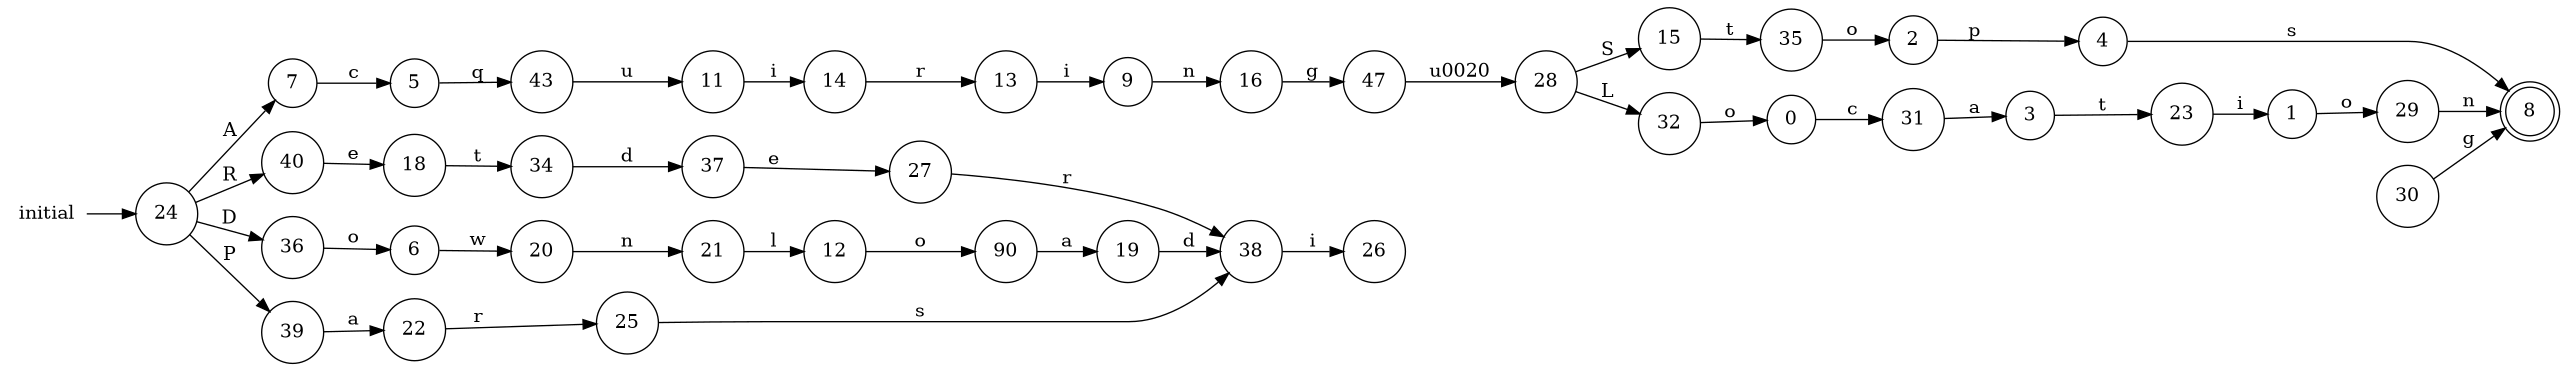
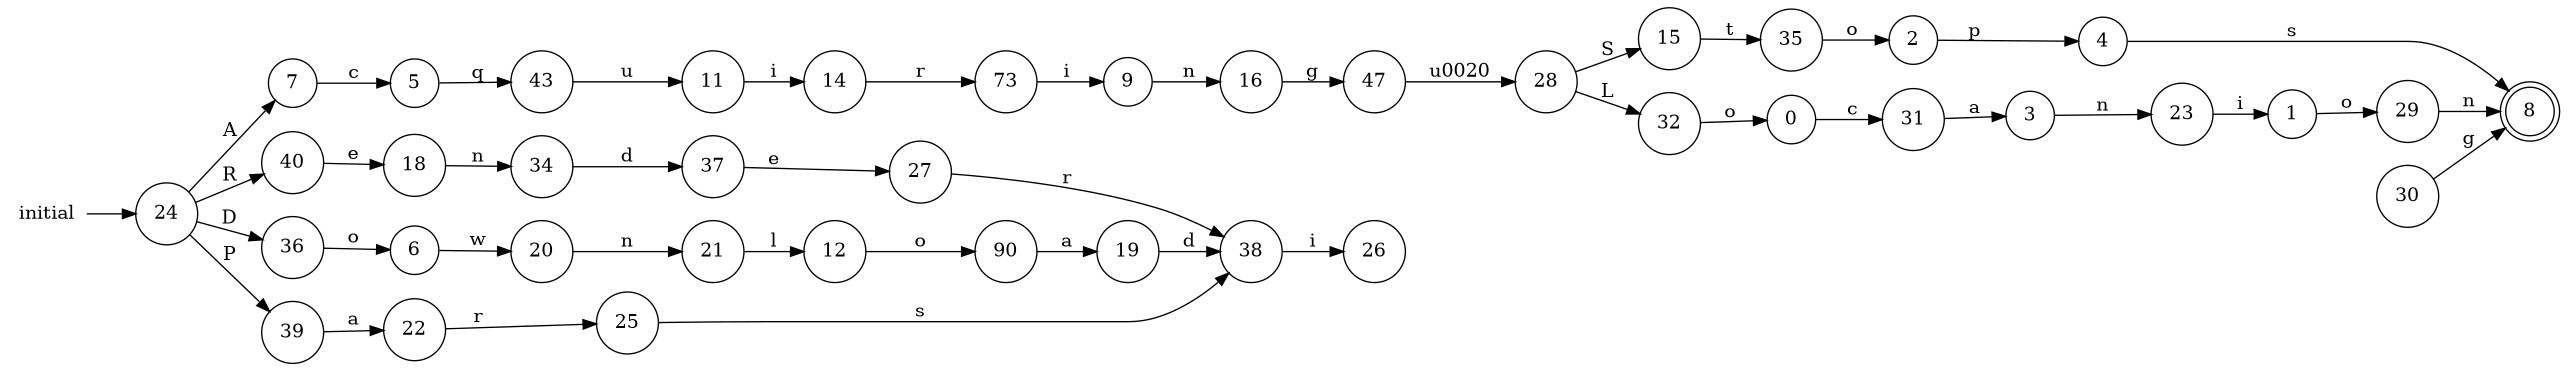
node "13": label "13" -> "73"
edge "3" -> "23": label "t" -> "n"
edge "18" -> "34": label "t" -> "n"
